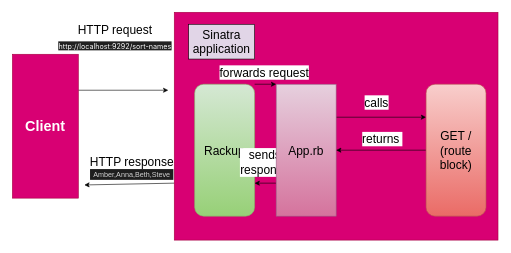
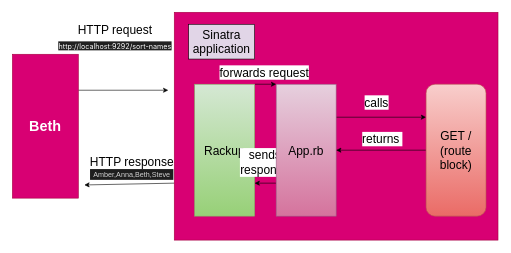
node "Client": label "Client" -> "Beth"
node "Rackup": shape rounded rectangle -> rectangle
